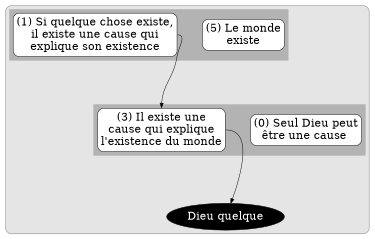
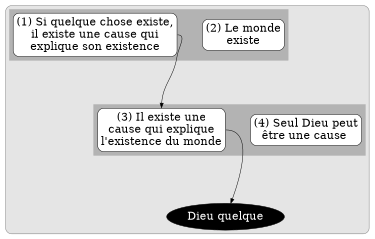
node "(5) Le monde existe": label "(5) Le monde existe" -> "(2) Le monde existe"
node "(0) Seul Dieu peut être une cause": label "(0) Seul Dieu peut être une cause" -> "(4) Seul Dieu peut être une cause"
